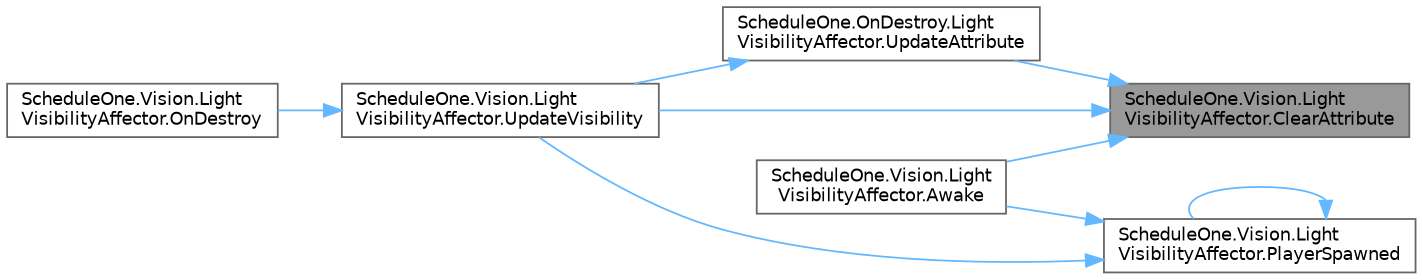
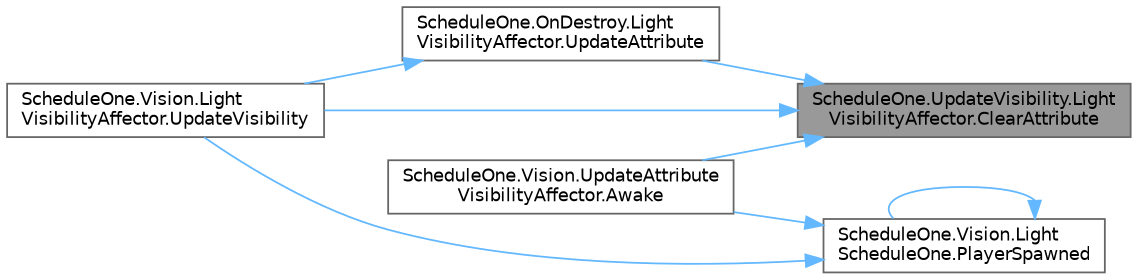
node "ScheduleOne.Vision.Light VisibilityAffector.OnDestroy": removed
node "ScheduleOne.Vision.Light VisibilityAffector.ClearAttribute": label "ScheduleOne.Vision.Light VisibilityAffector.ClearAttribute" -> "ScheduleOne.UpdateVisibility.Light VisibilityAffector.ClearAttribute"
node "ScheduleOne.Vision.Light VisibilityAffector.Awake": label "ScheduleOne.Vision.Light VisibilityAffector.Awake" -> "ScheduleOne.Vision.UpdateAttribute VisibilityAffector.Awake"
node "ScheduleOne.Vision.Light VisibilityAffector.PlayerSpawned": label "ScheduleOne.Vision.Light VisibilityAffector.PlayerSpawned" -> "ScheduleOne.Vision.Light ScheduleOne.PlayerSpawned"
